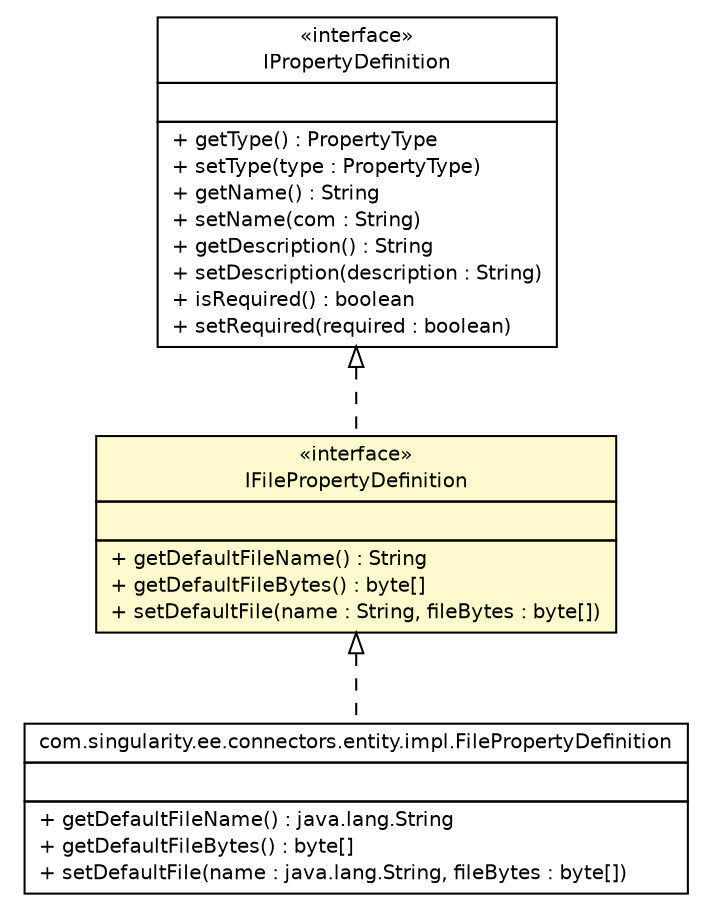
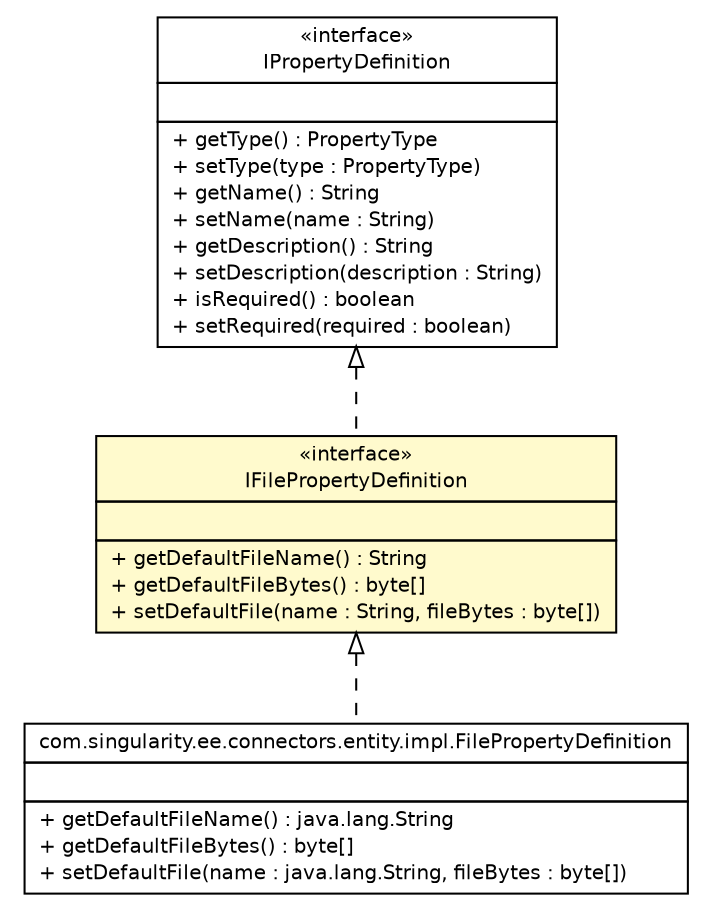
node "IPropertyDefinition": text "+ setName(com : String)" -> "+ setName(name : String)"
